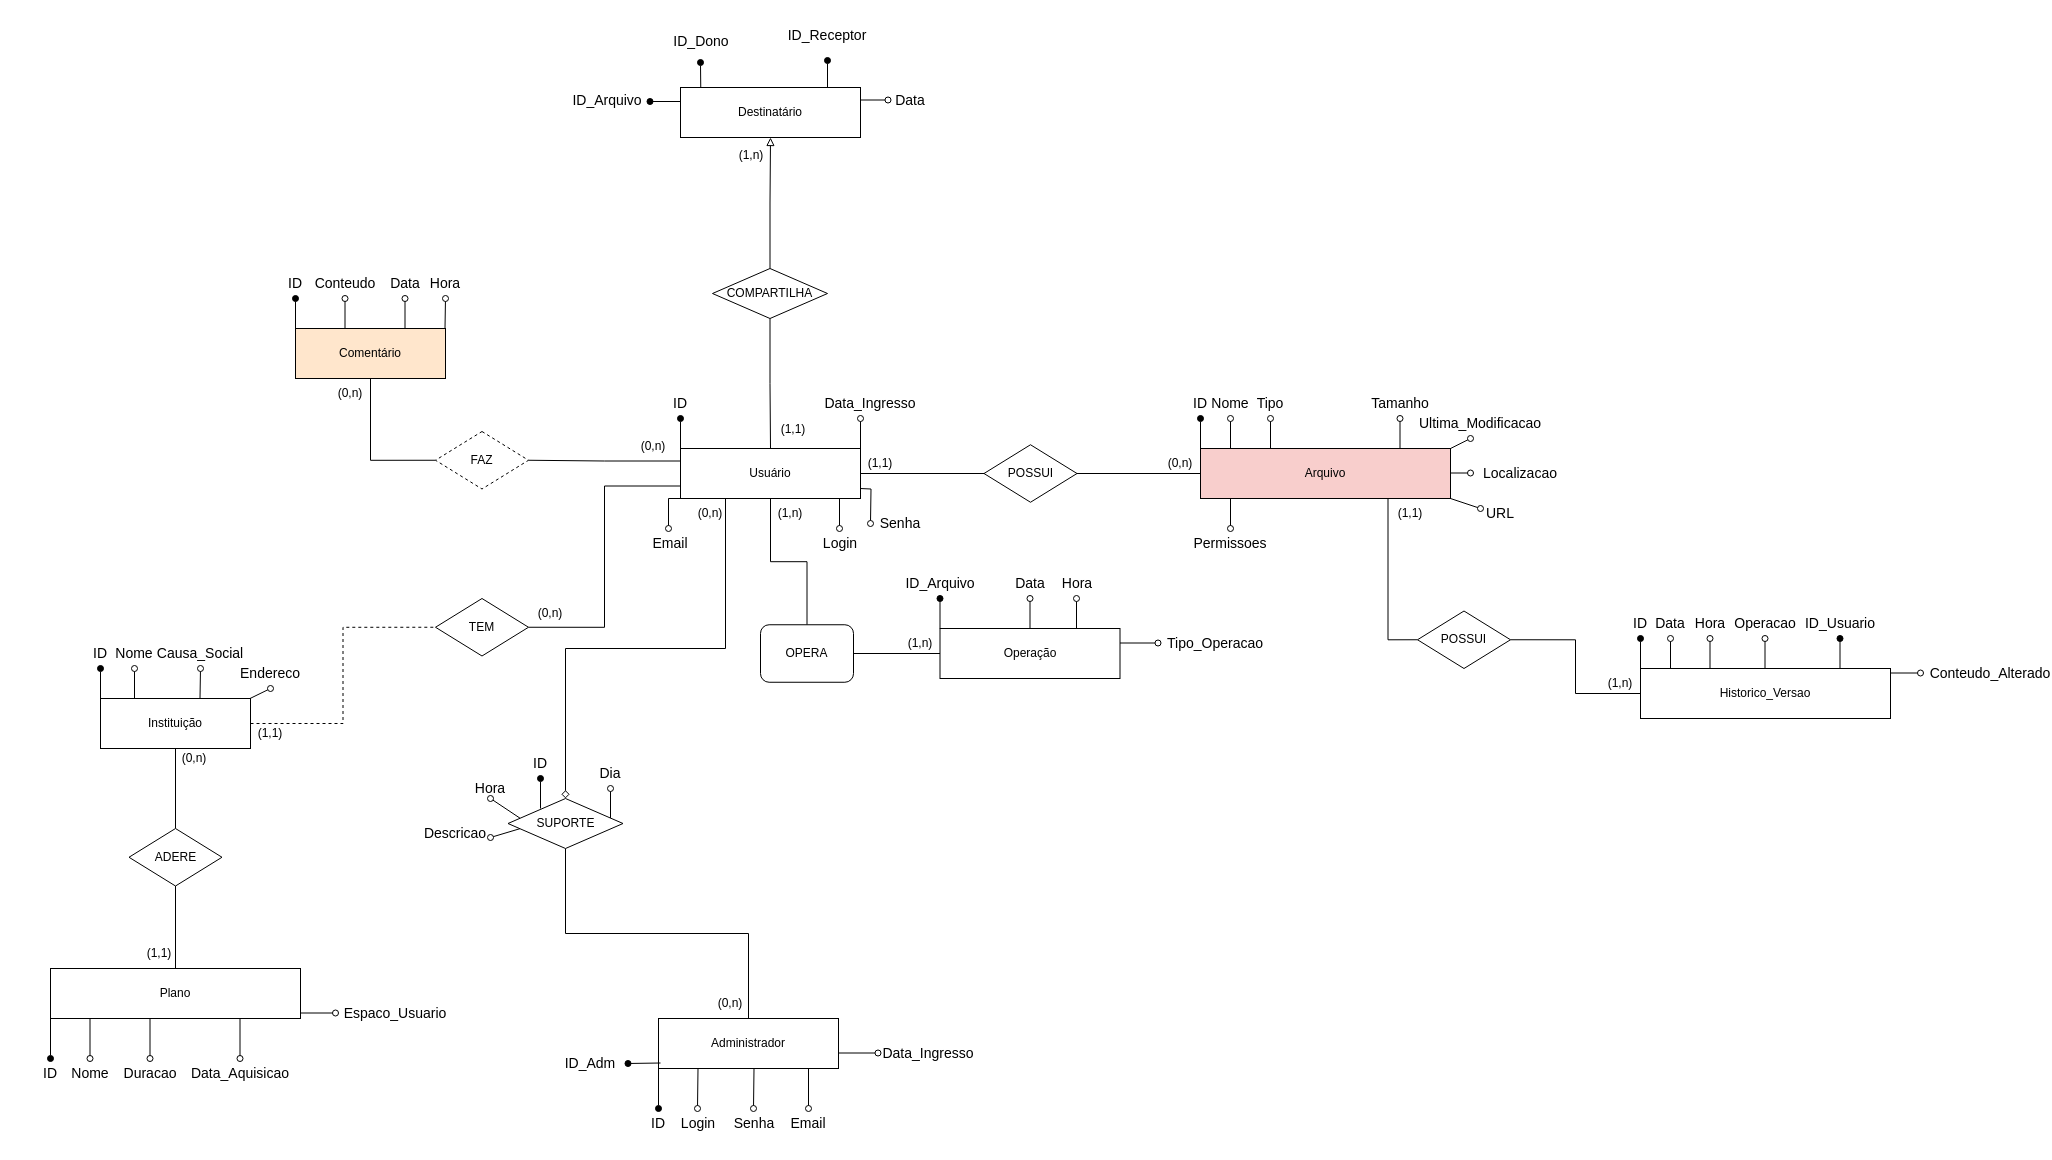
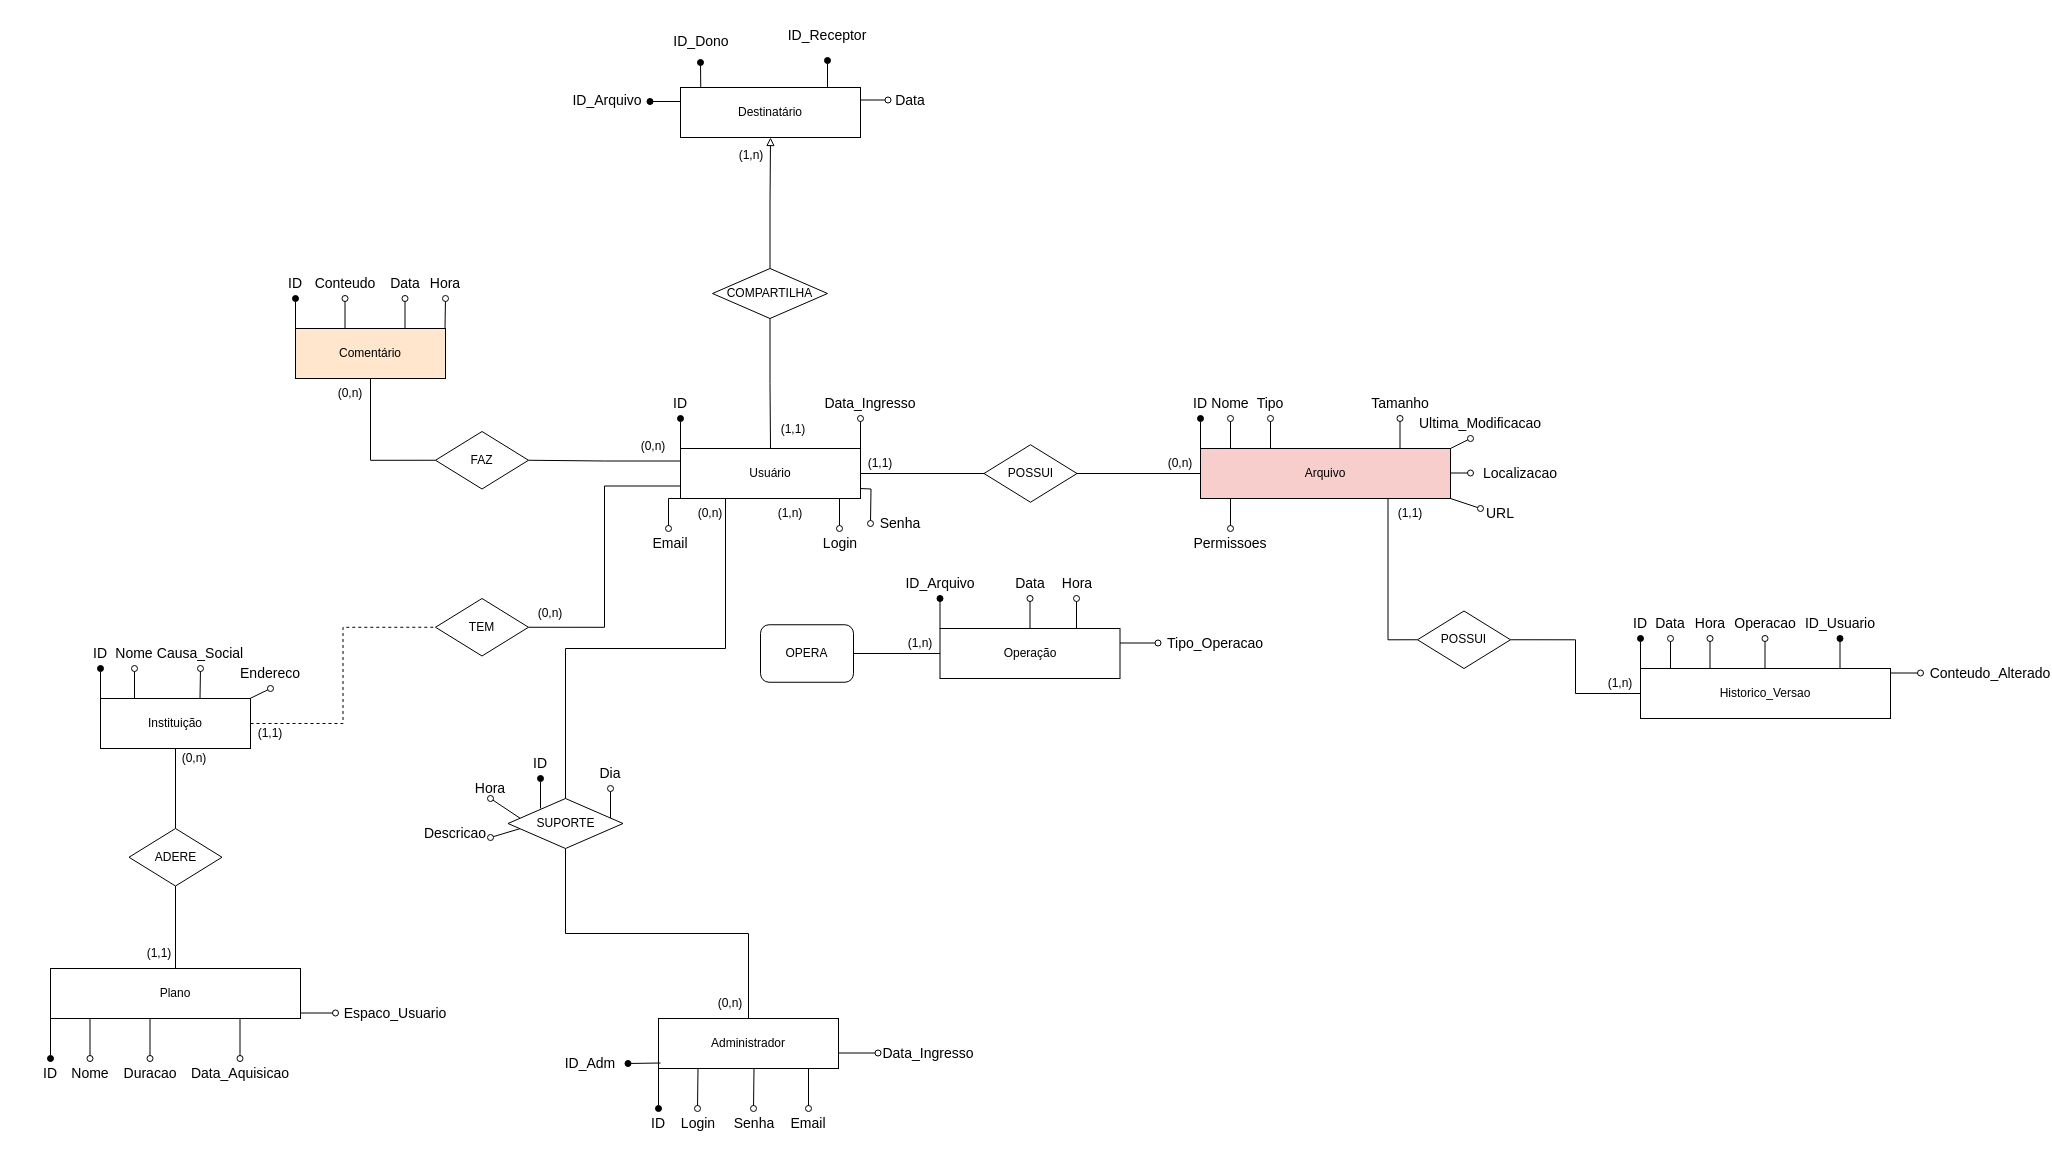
node "FAZ": style dashed -> solid
edge "Usuário" -- "OPERA": removed
edge "Usuário" -> "SUPORTE": arrowhead diamond -> none
